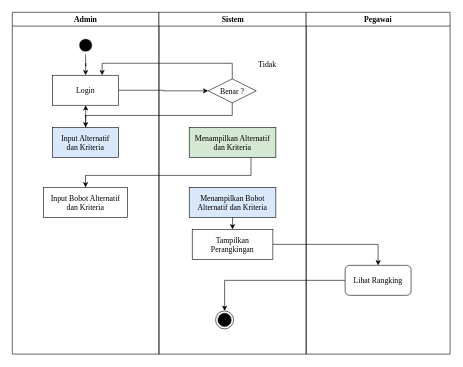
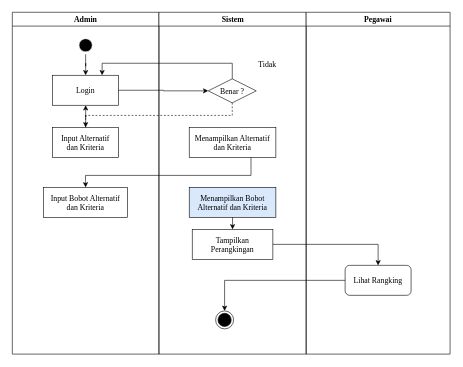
edge "Benar ?" -> "Input Alternatif dan Kriteria": style solid -> dashed
node "Input Alternatif dan Kriteria": fillcolor #dae8fc -> #ffffff
node "Menampilkan Alternatif dan Kriteria": fillcolor #d5e8d4 -> #ffffff
